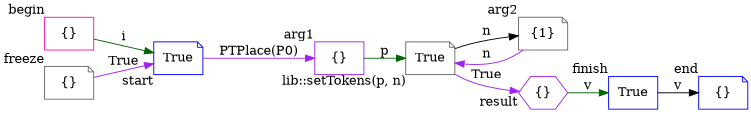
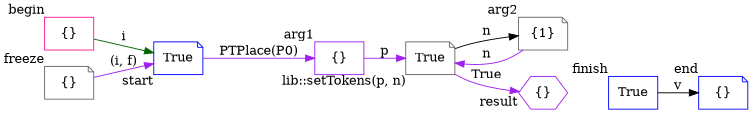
edge "{} arg1" -> "True lib::setTokens(p, n)": color darkgreen -> purple
edge "{} freeze" -> "True start": label "True" -> "(i, f)"
edge "{} result" -> "True finish": removed, label "v"
